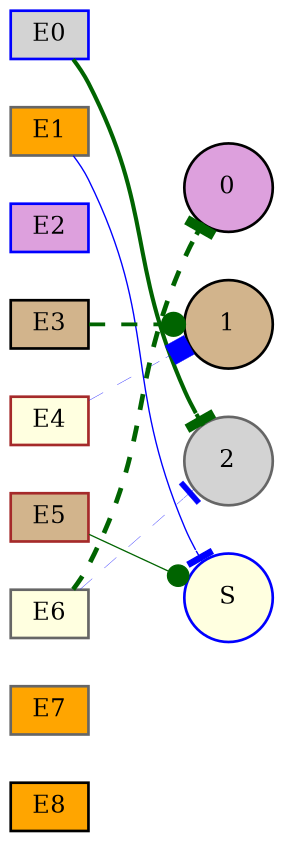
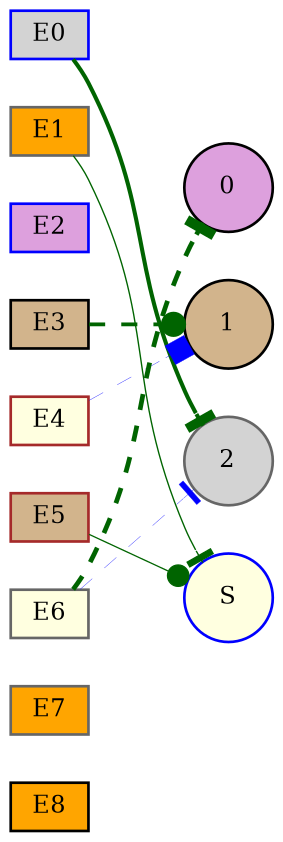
edge "E1" -> "S": color blue -> darkgreen
